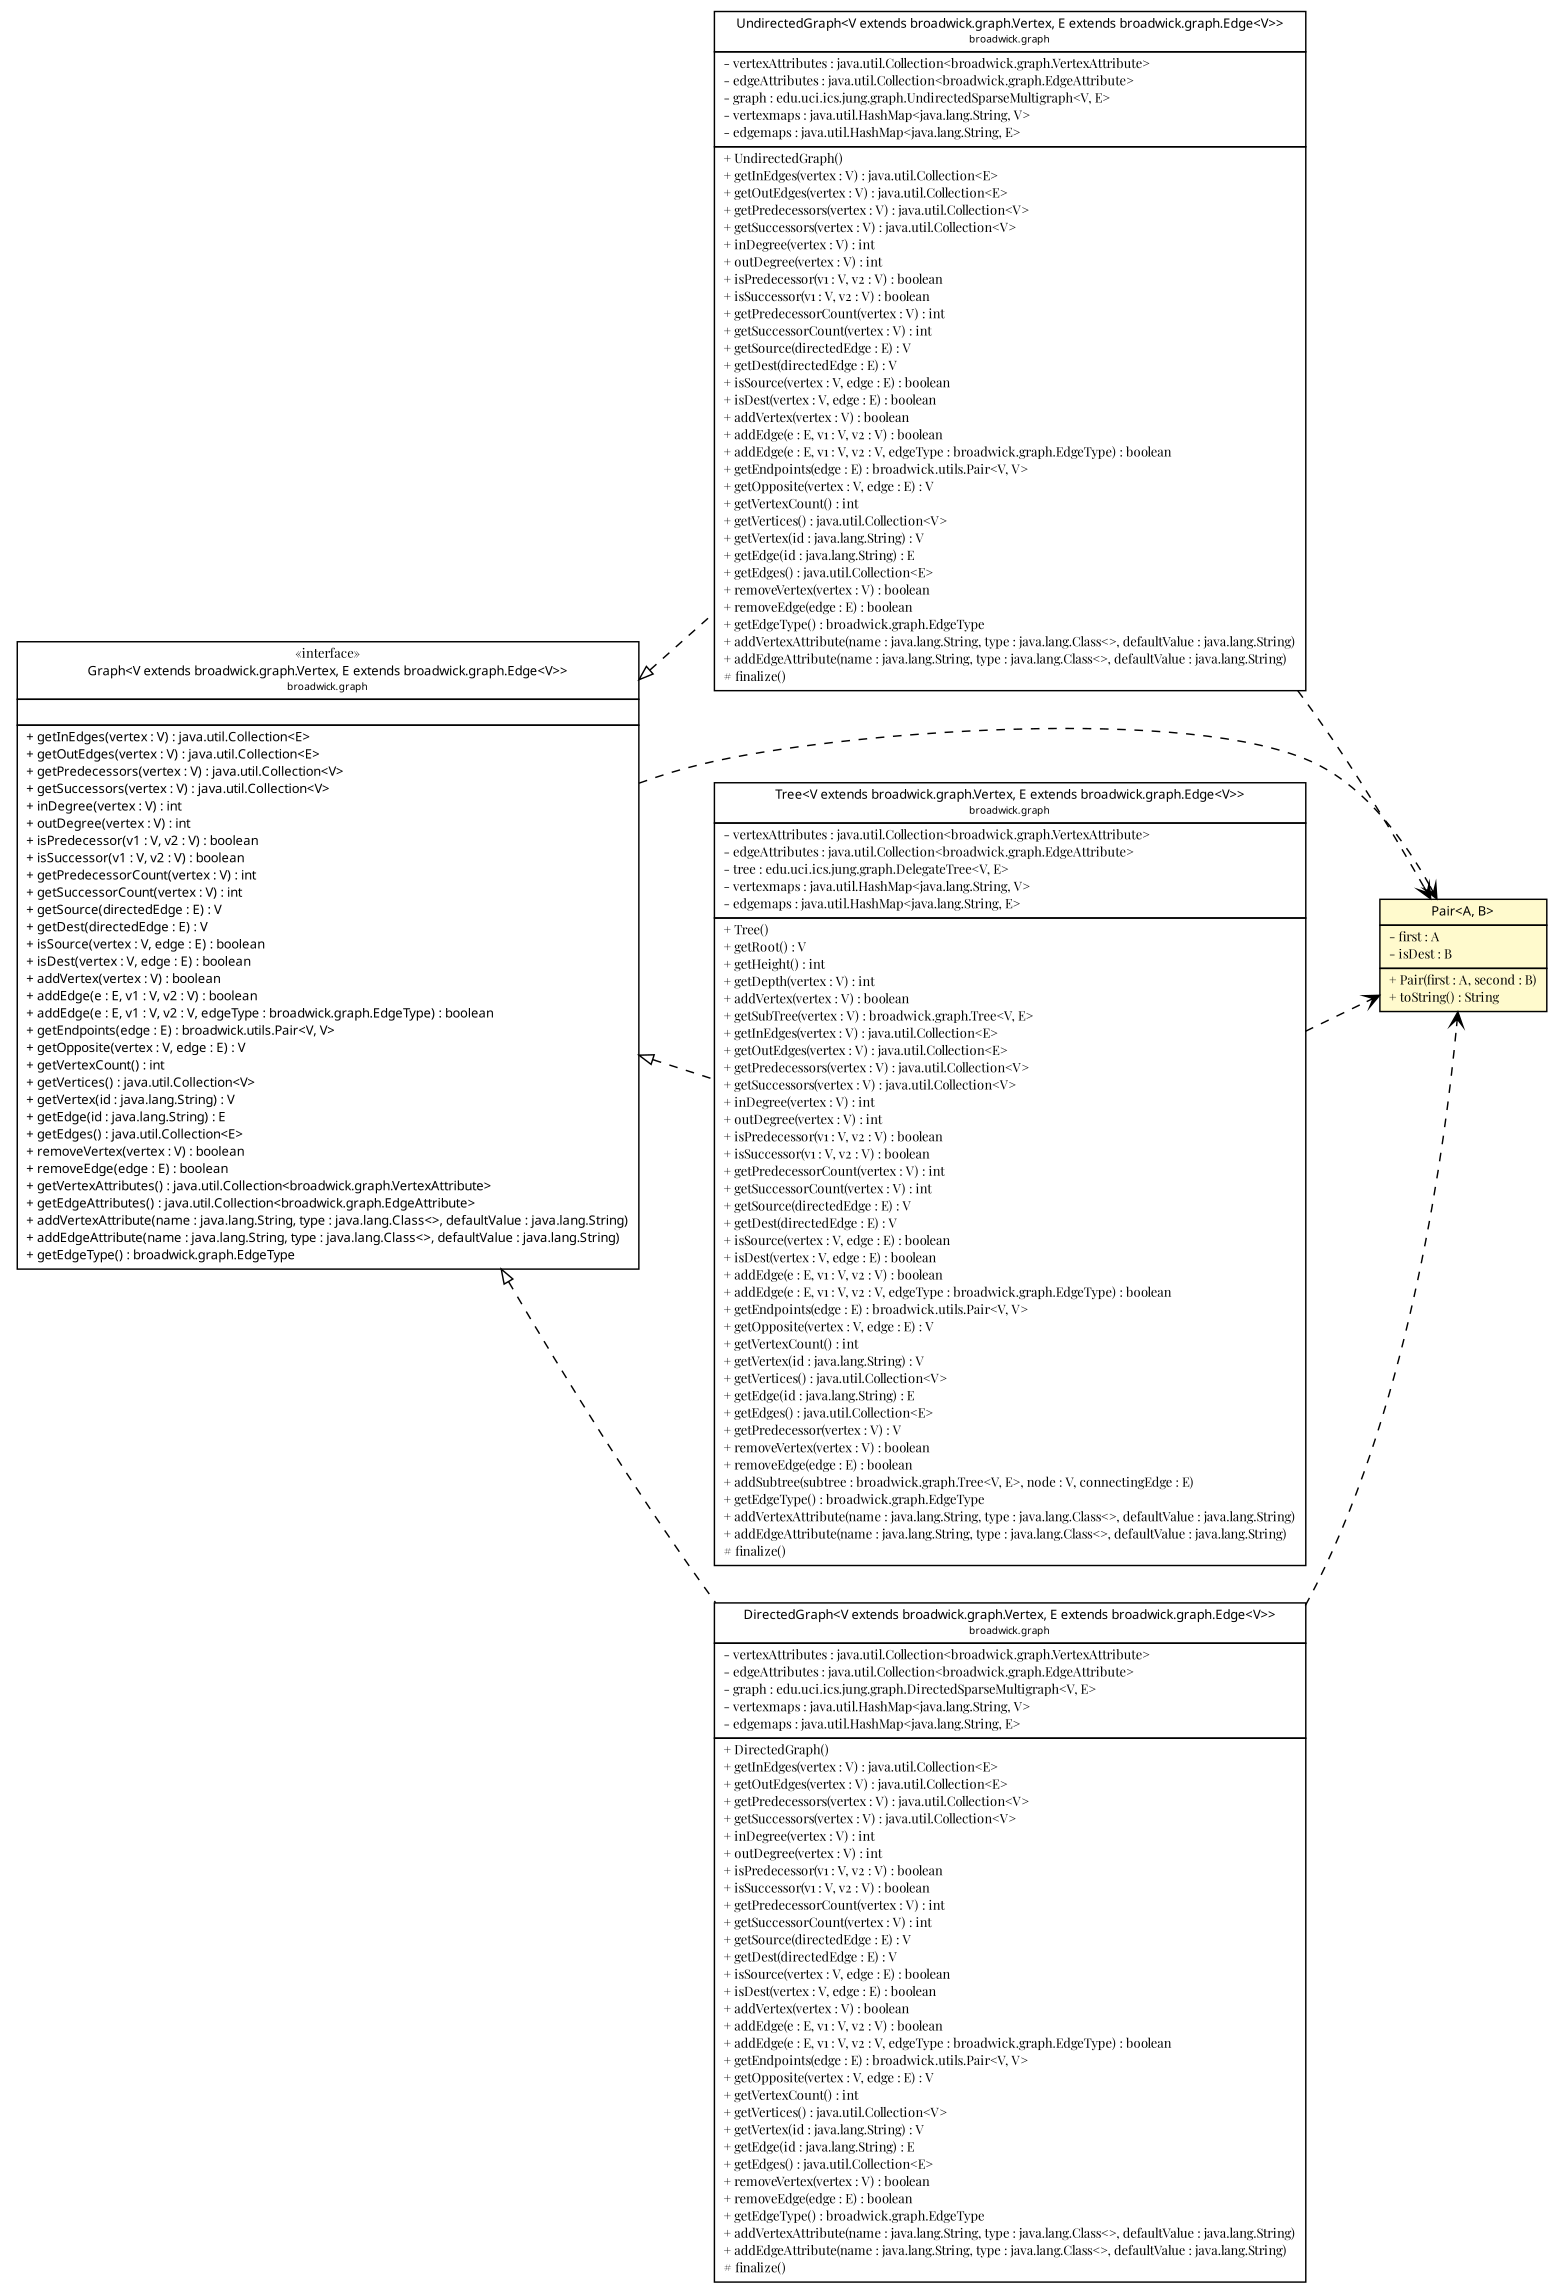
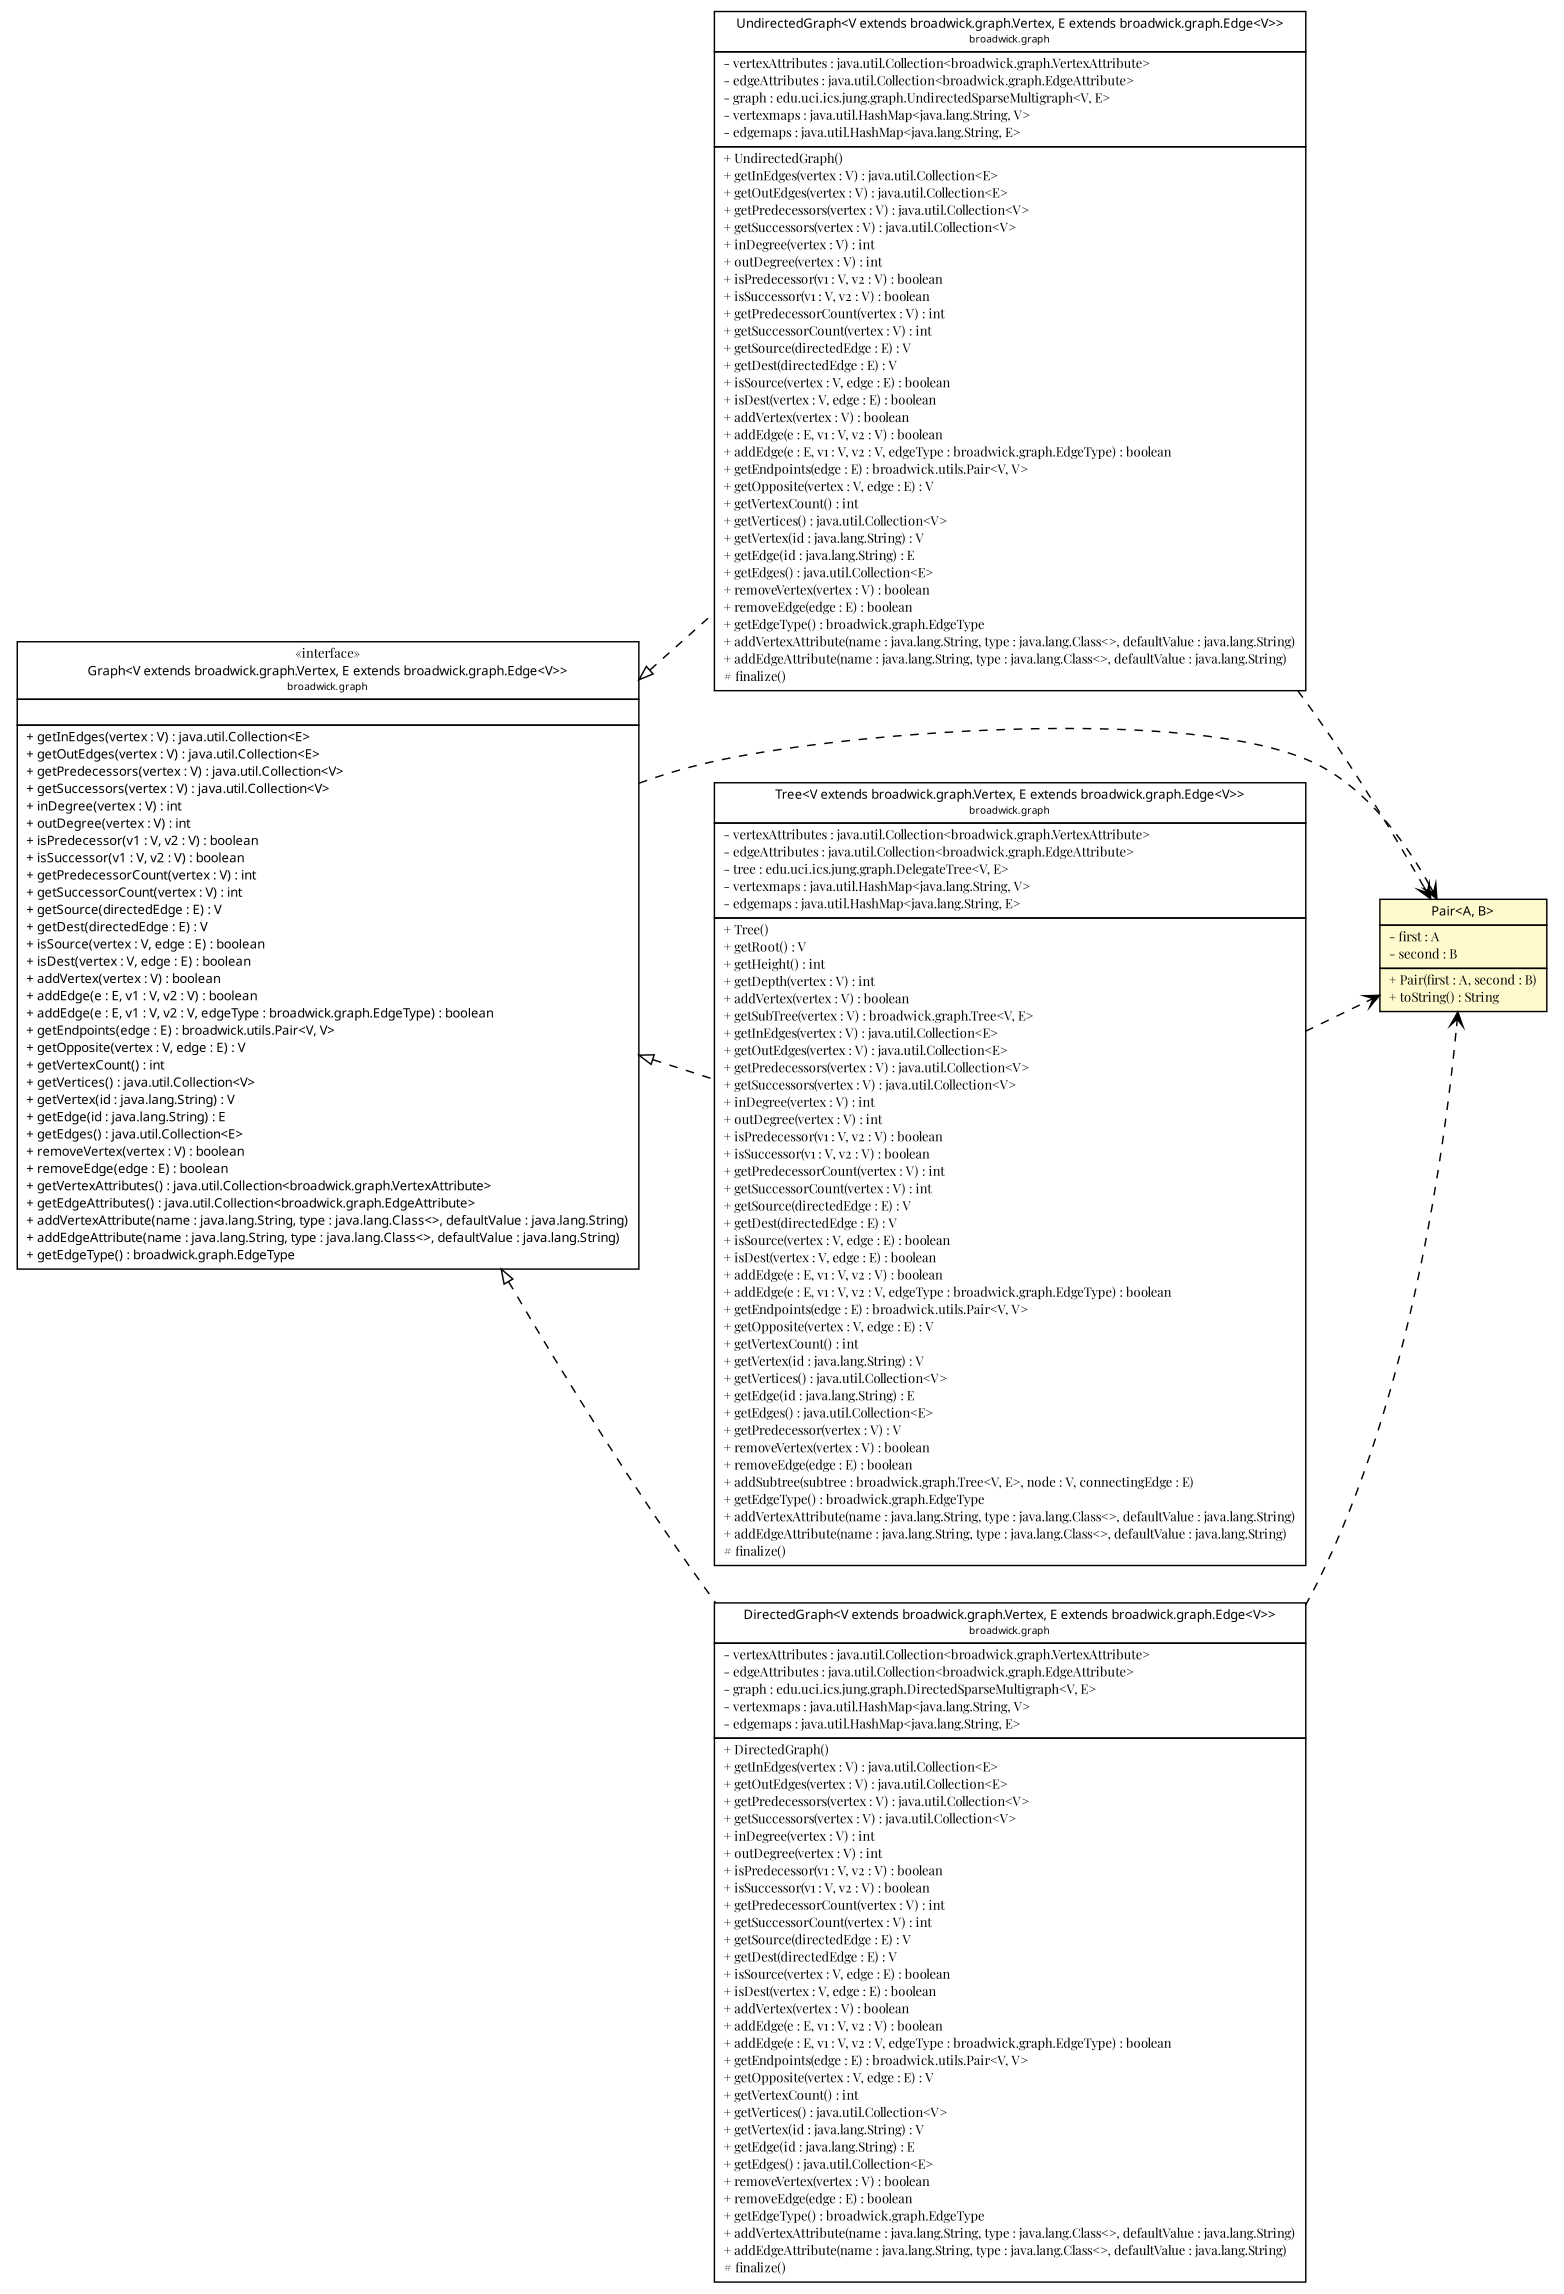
node "Pair<A, B>": text "- isDest : B" -> "- second : B"
